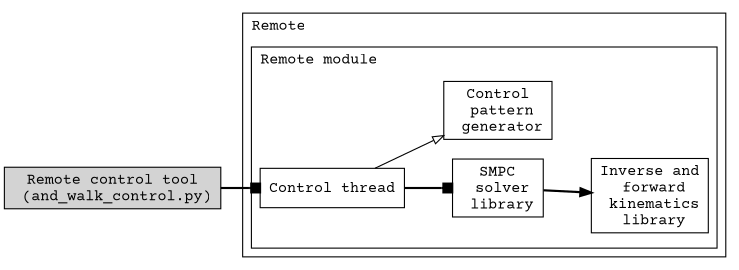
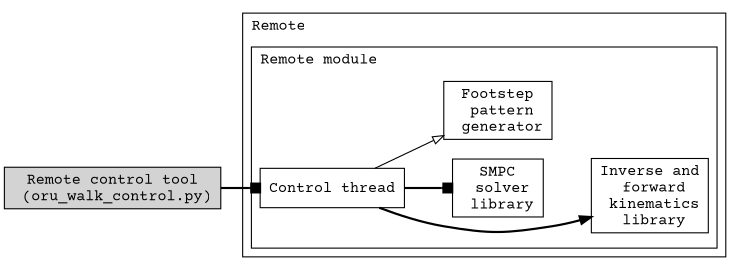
node "Control pattern generator": label "Control pattern generator" -> "Footstep pattern generator"
node "Remote control tool (and_walk_control.py)": label "Remote control tool (and_walk_control.py)" -> "Remote control tool (oru_walk_control.py)"
edge "SMPC solver library" -> "Inverse and forward kinematics library": now "Control thread" -> "Inverse and forward kinematics library"
